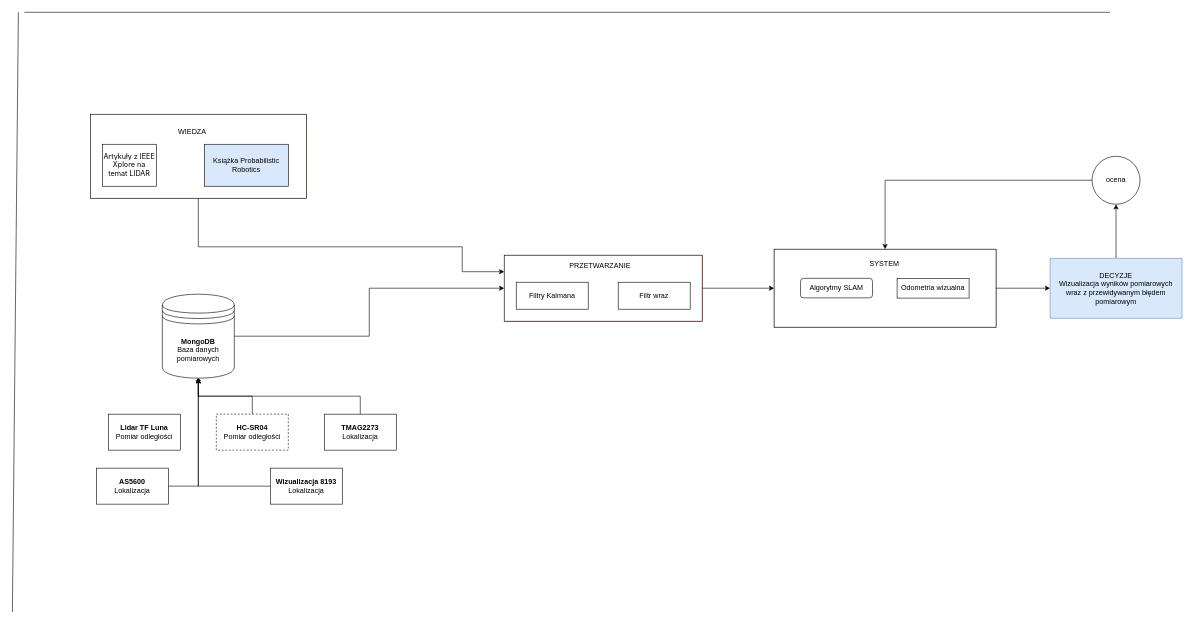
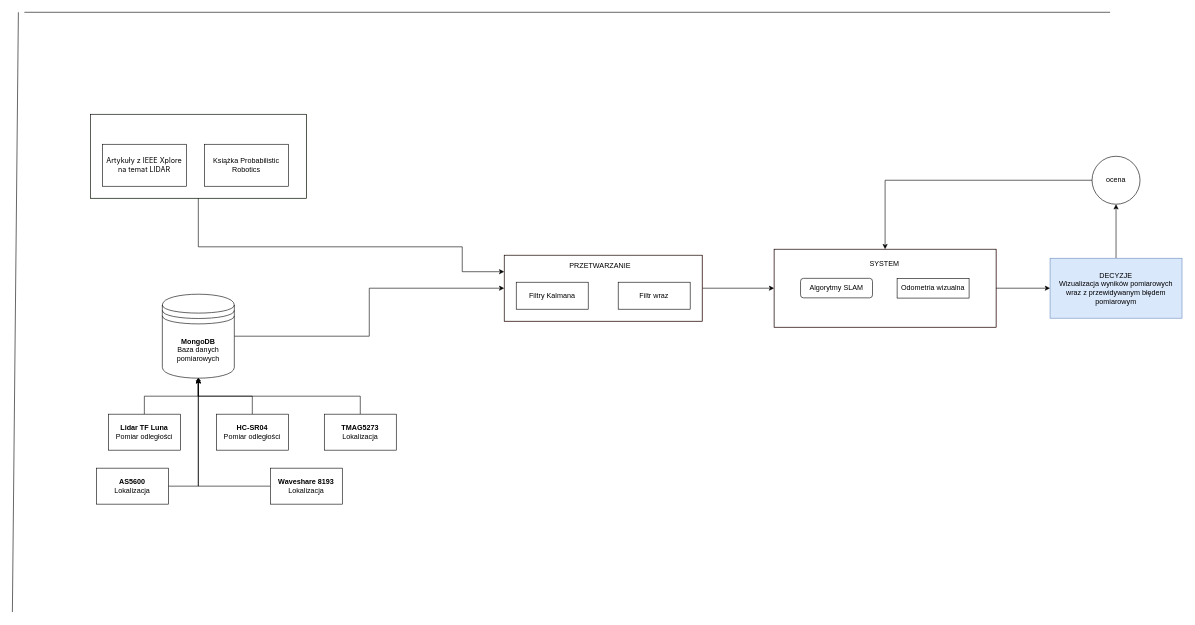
node "WIEDZA": removed
node "Artykuły z IEEE Xplore na temat LIDAR": size 54x42 -> 84x42
node "Książka Probabilistic Robotics": fillcolor #dae8fc -> #ffffff
edge "Lidar TF Luna Pomiar odległości" -> "MongoDB Baza danych pomiarowych": added
node "HC-SR04 Pomiar odległości": style dashed -> solid
node "TMAG2273 Lokalizacja": label "TMAG2273 Lokalizacja" -> "TMAG5273 Lokalizacja"
node "Wizualizacja 8193 Lokalizacja": label "Wizualizacja 8193 Lokalizacja" -> "Waveshare 8193 Lokalizacja"
